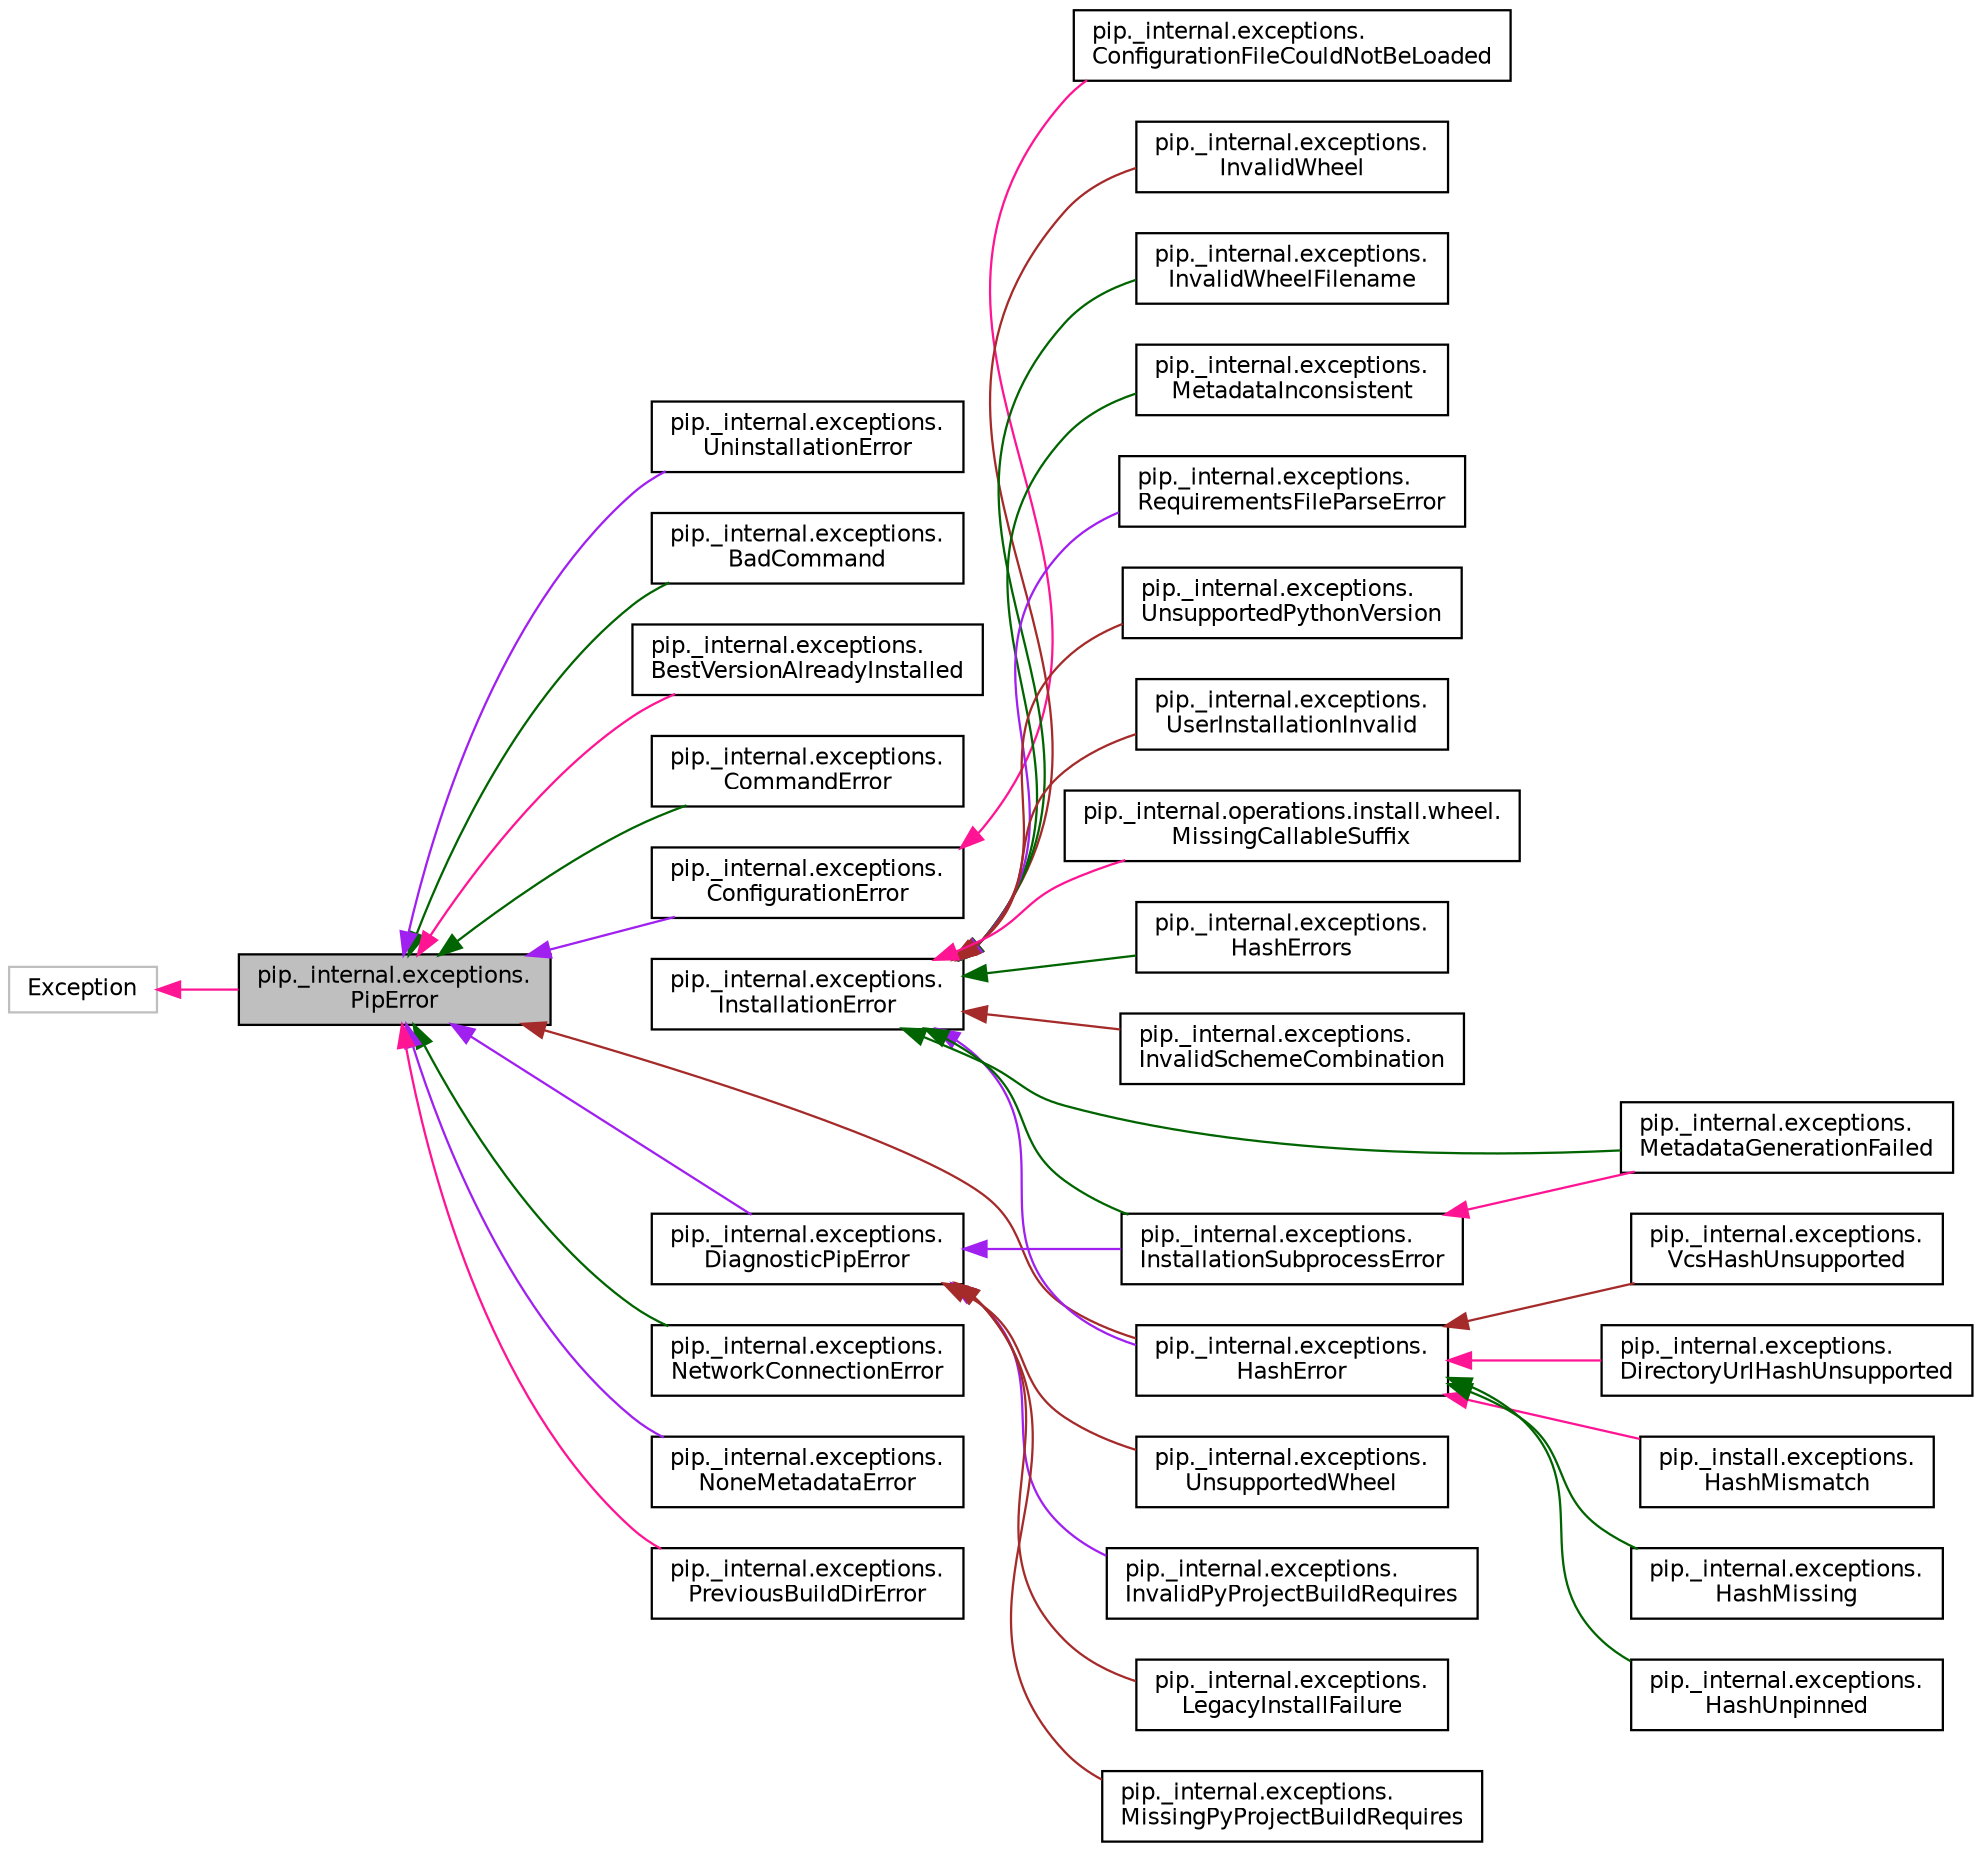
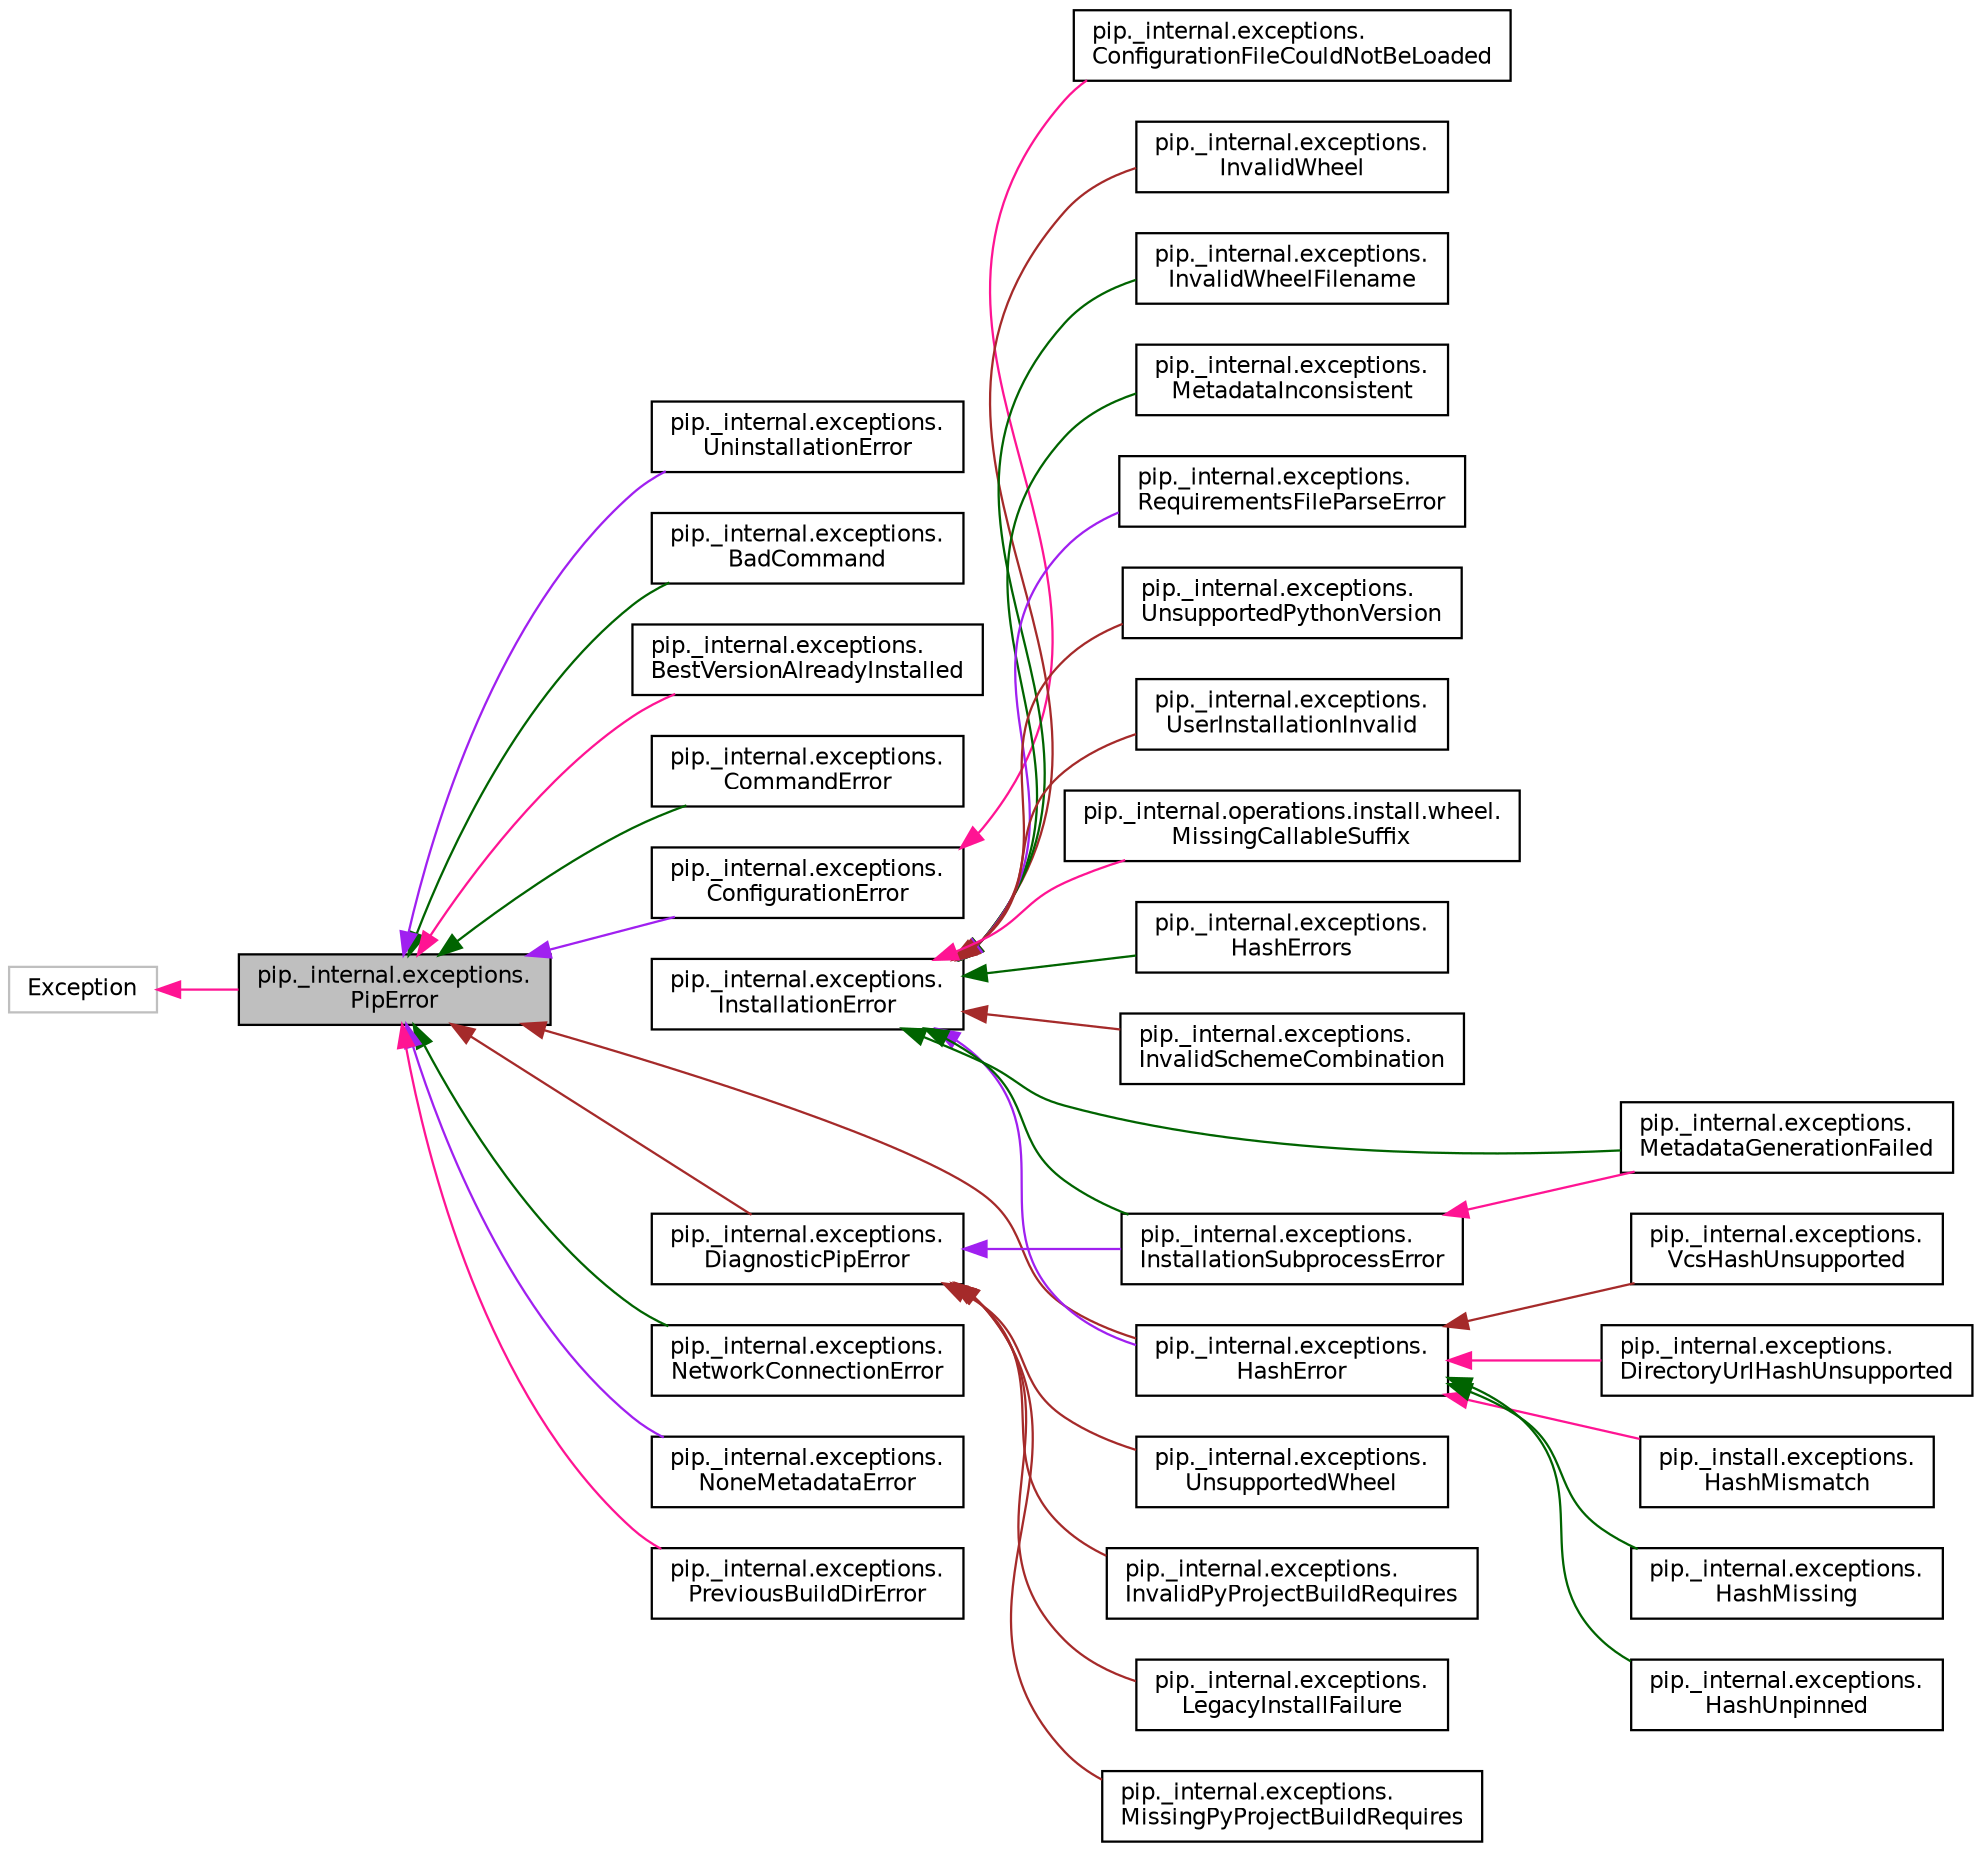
edge "pip._internal.exceptions. DiagnosticPipError" -> "pip._internal.exceptions. PipError": color purple -> brown
edge "pip._internal.exceptions. InvalidPyProjectBuildRequires" -> "pip._internal.exceptions. DiagnosticPipError": color purple -> brown
